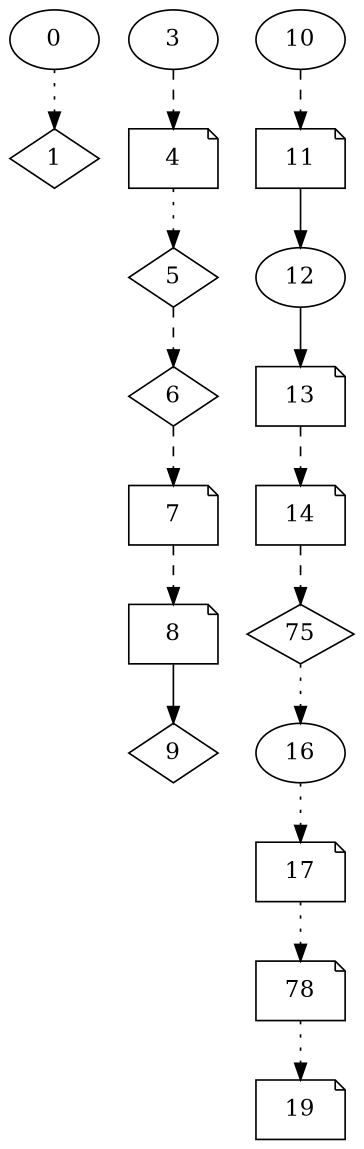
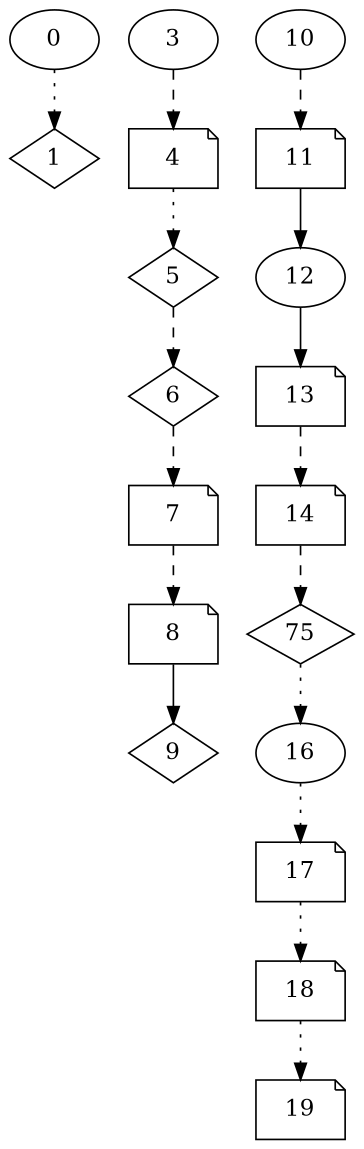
node "78": label "78" -> "18"
